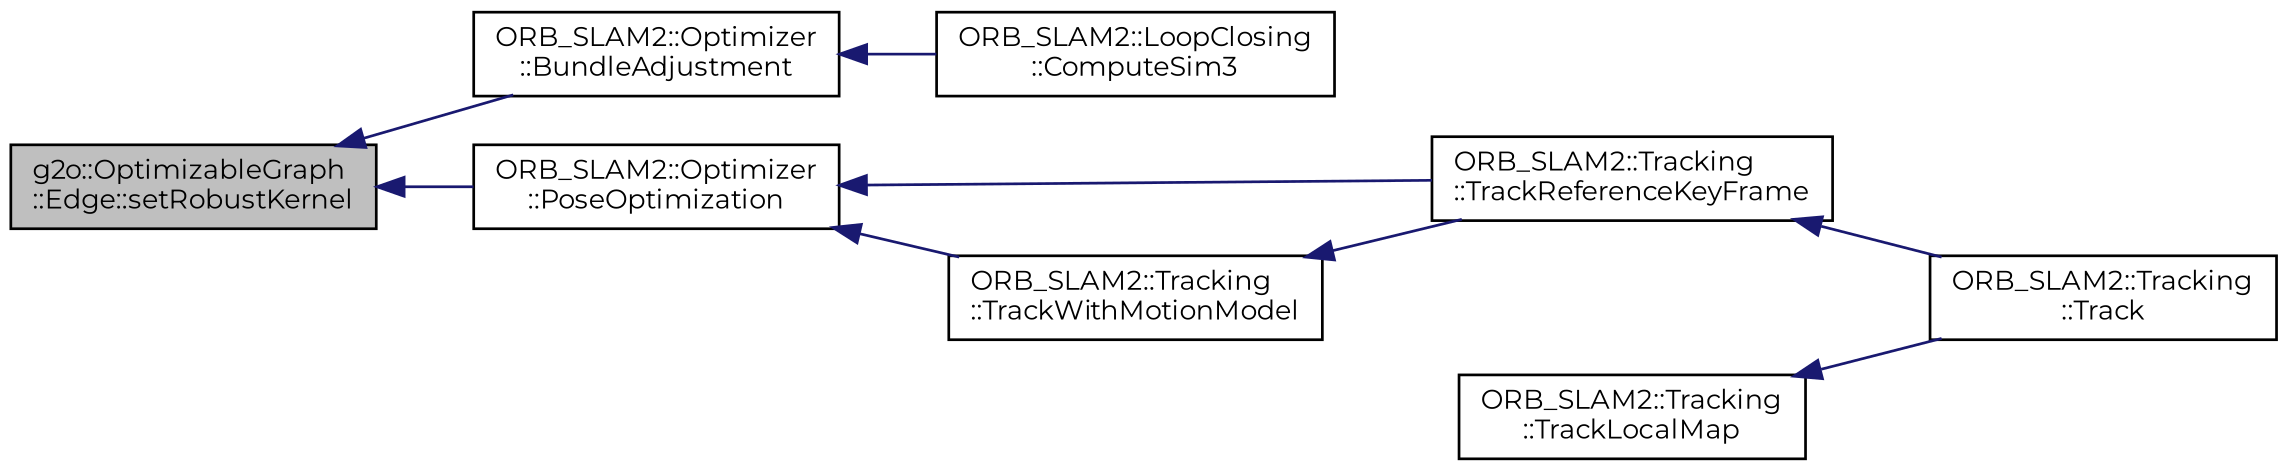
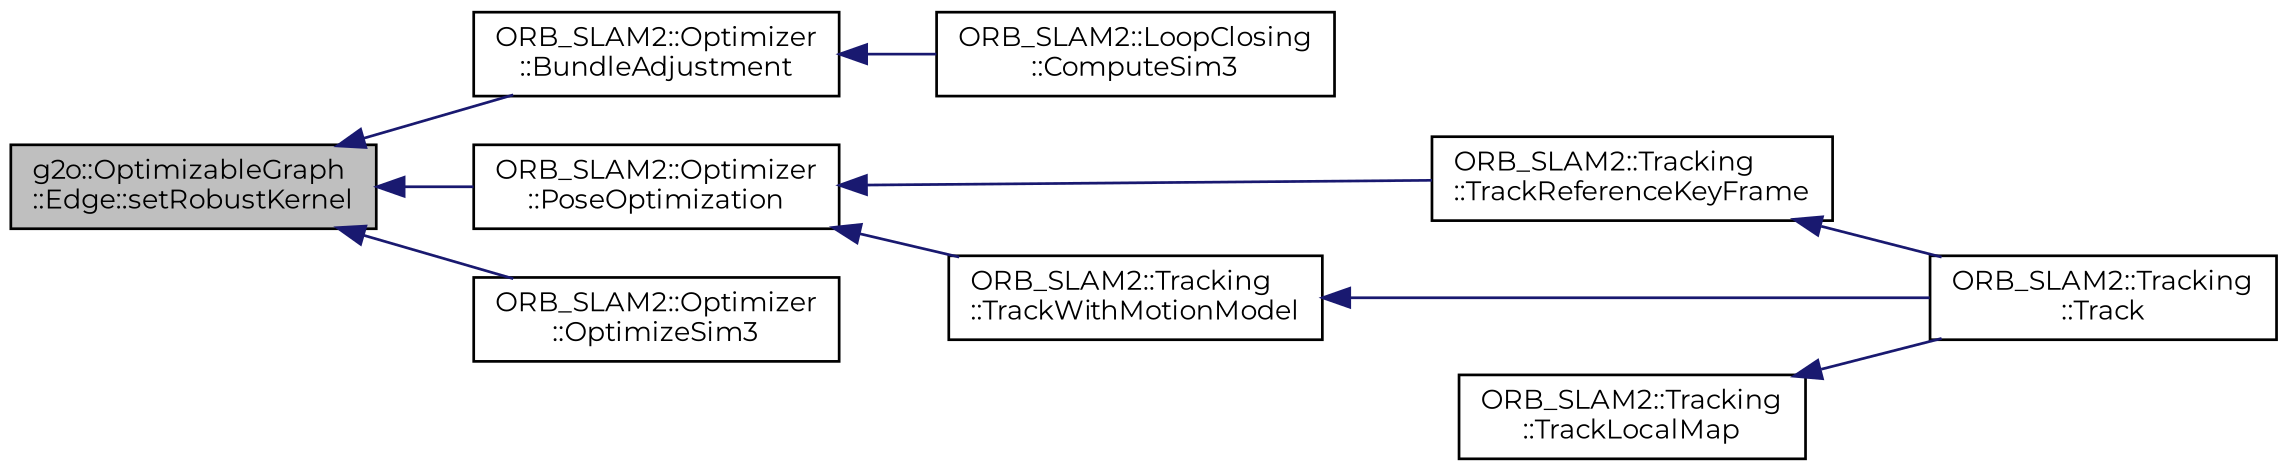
edge "ORB_SLAM2::Tracking ::TrackReferenceKeyFrame" -> "ORB_SLAM2::Tracking ::TrackWithMotionModel": now "ORB_SLAM2::Tracking ::Track" -> "ORB_SLAM2::Tracking ::TrackWithMotionModel"
node "ORB_SLAM2::Optimizer ::OptimizeSim3": added
